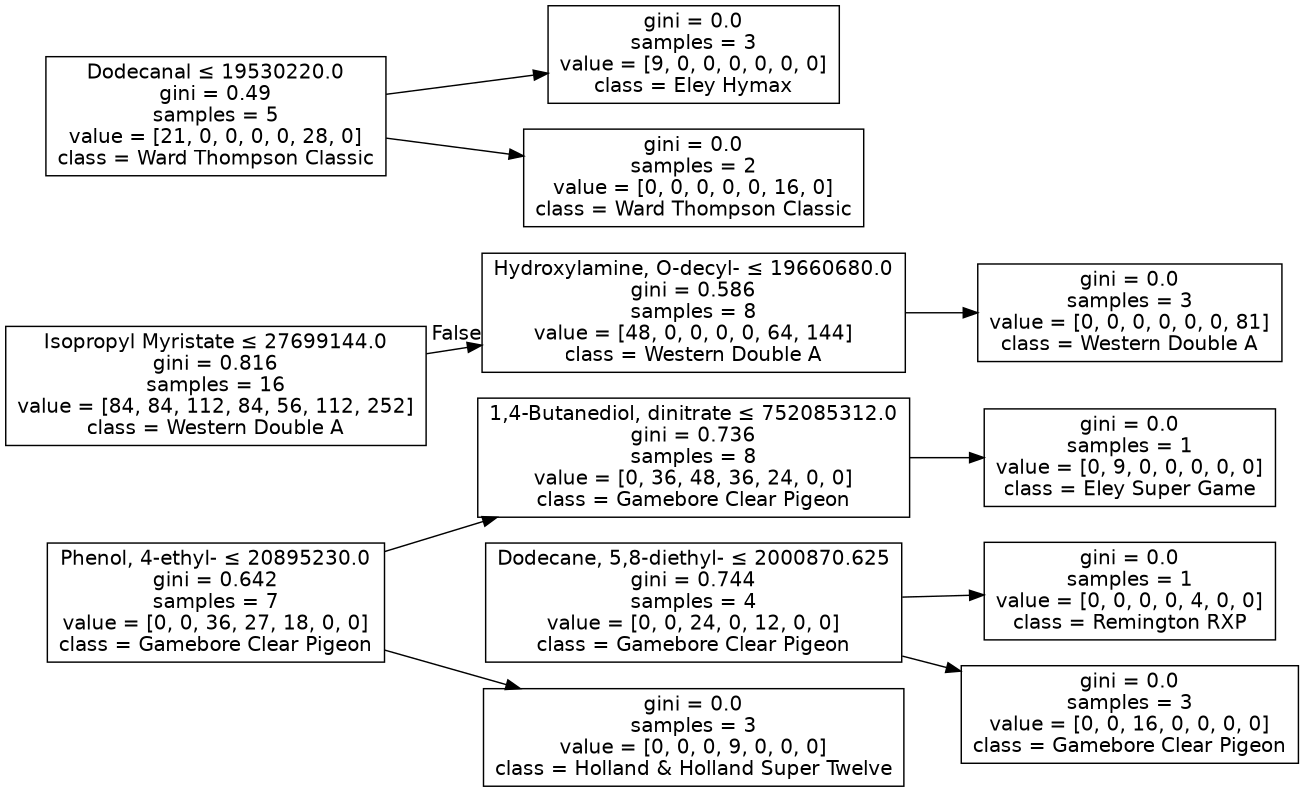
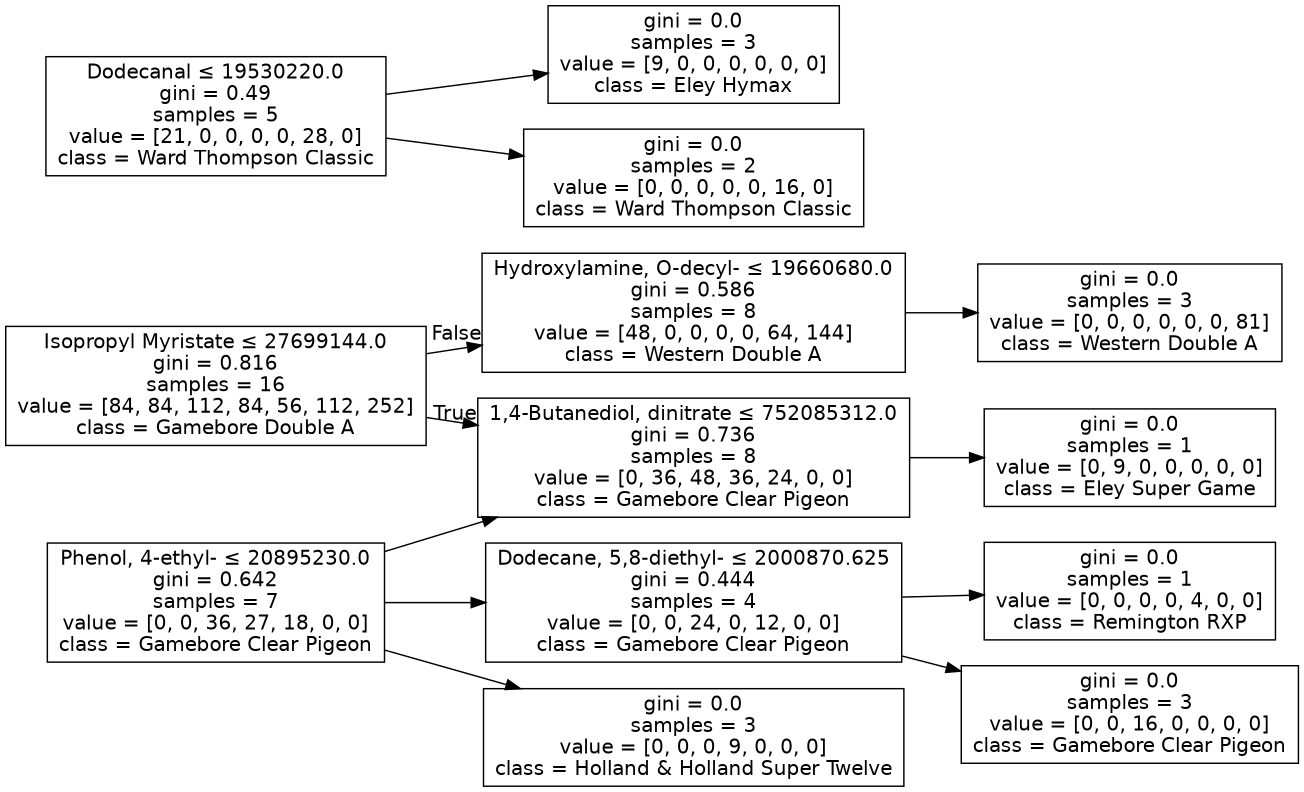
edge "Isopropyl Myristate ≤ 27699144.0" -> "1,4-Butanediol, dinitrate ≤ 752085312.0": added
node "Isopropyl Myristate ≤ 27699144.0": text "class = Western Double A" -> "class = Gamebore Double A"
node "Dodecane, 5,8-diethyl- ≤ 2000870.625": text "gini = 0.744" -> "gini = 0.444"
edge "Phenol, 4-ethyl- ≤ 20895230.0" -> "Dodecane, 5,8-diethyl- ≤ 2000870.625": added
